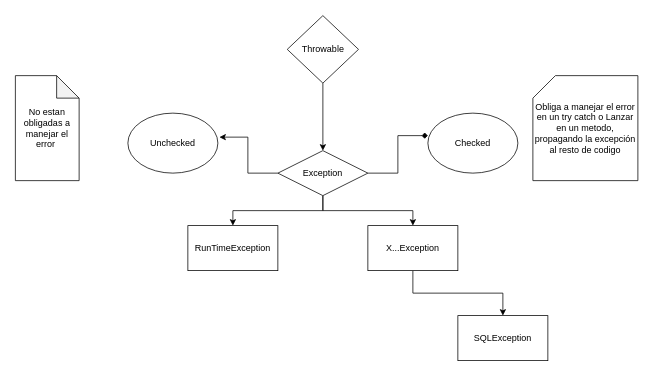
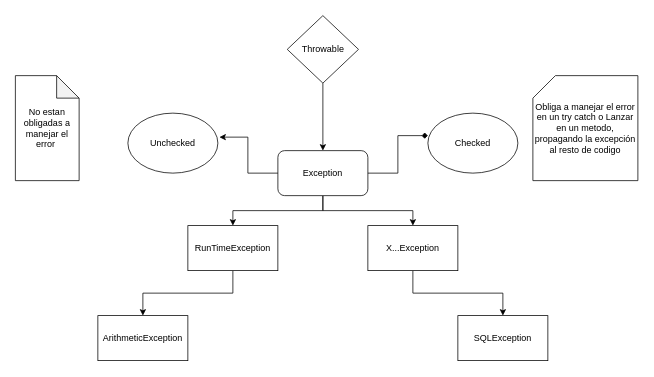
node "Exception": shape diamond -> rounded rectangle
edge "RunTimeException" -> "ArithmeticException": added
node "ArithmeticException": added
